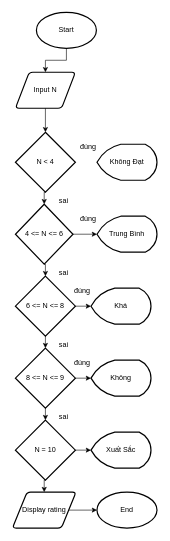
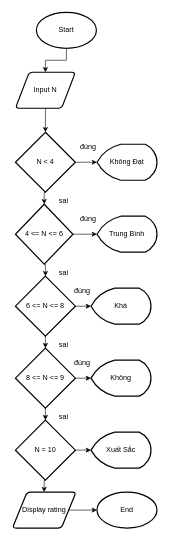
edge "N < 4" -> "Không Đạt": added
